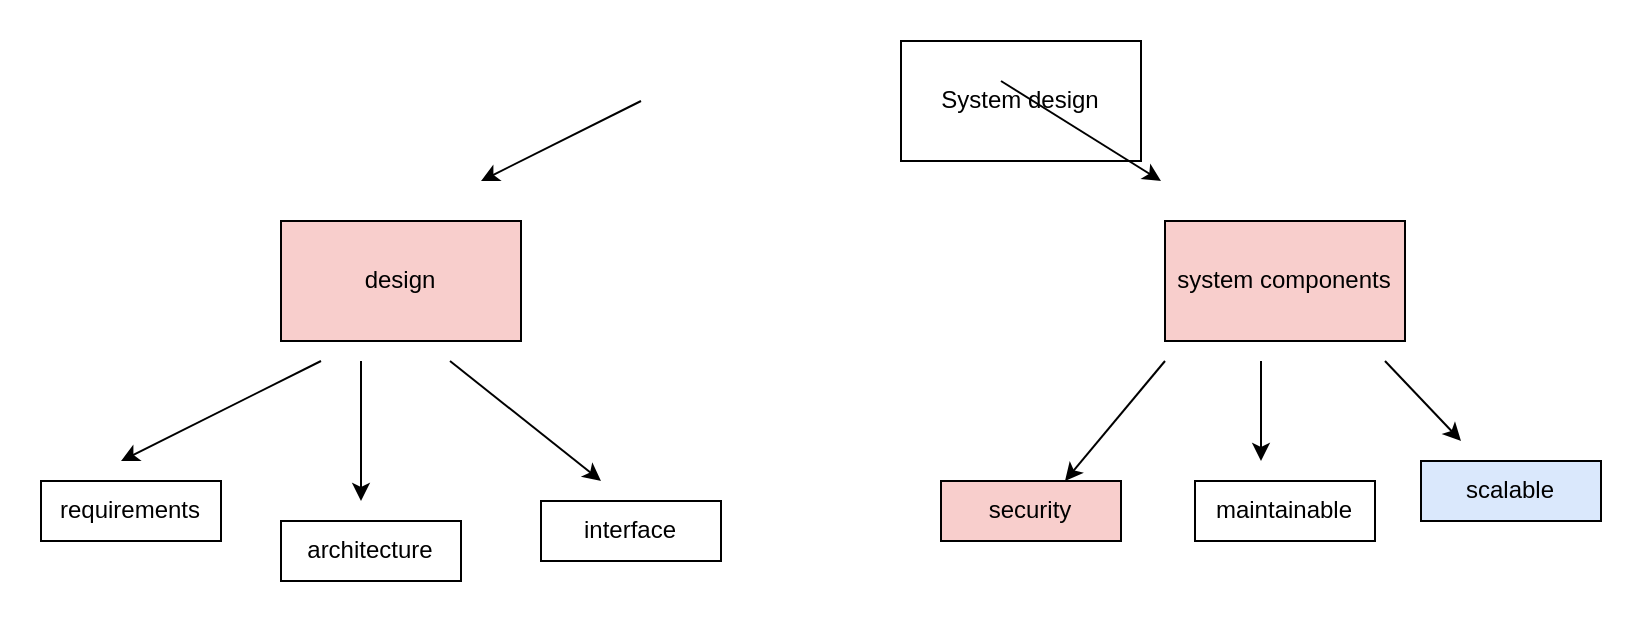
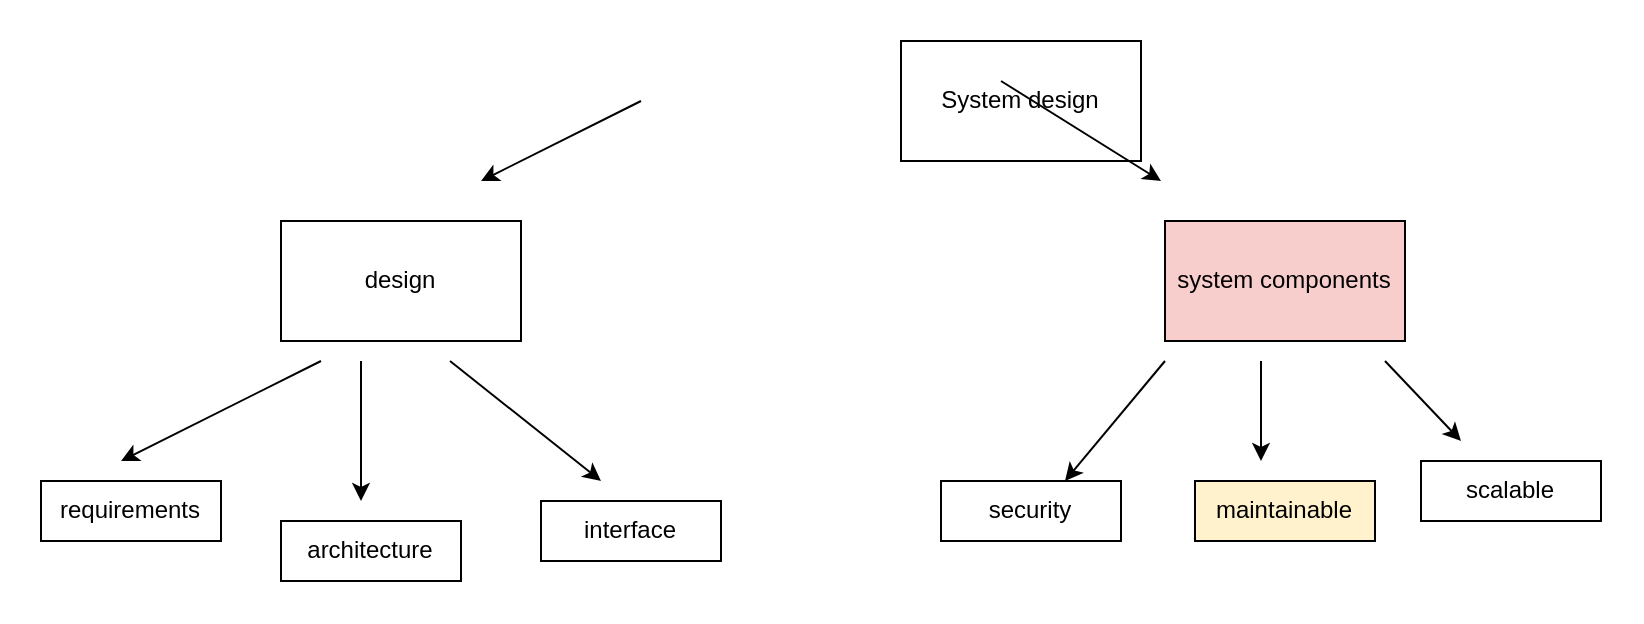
node "design": fillcolor #f8cecc -> #ffffff
node "scalable": fillcolor #dae8fc -> #ffffff
node "security": fillcolor #f8cecc -> #ffffff
node "maintainable": fillcolor #ffffff -> #fff2cc
